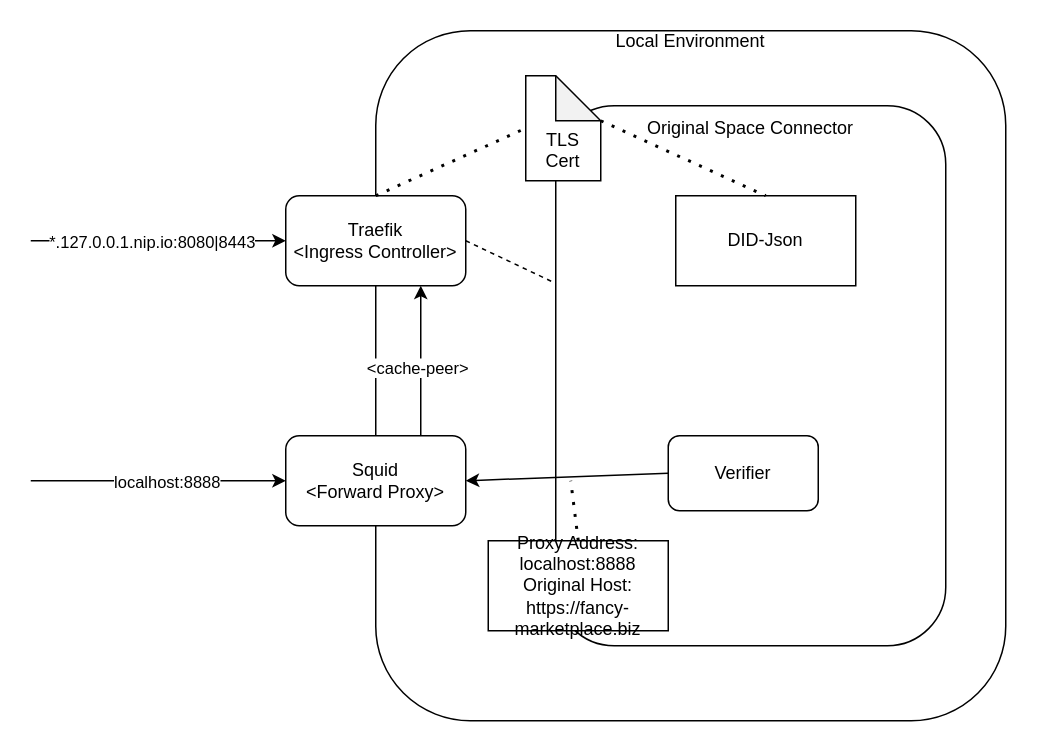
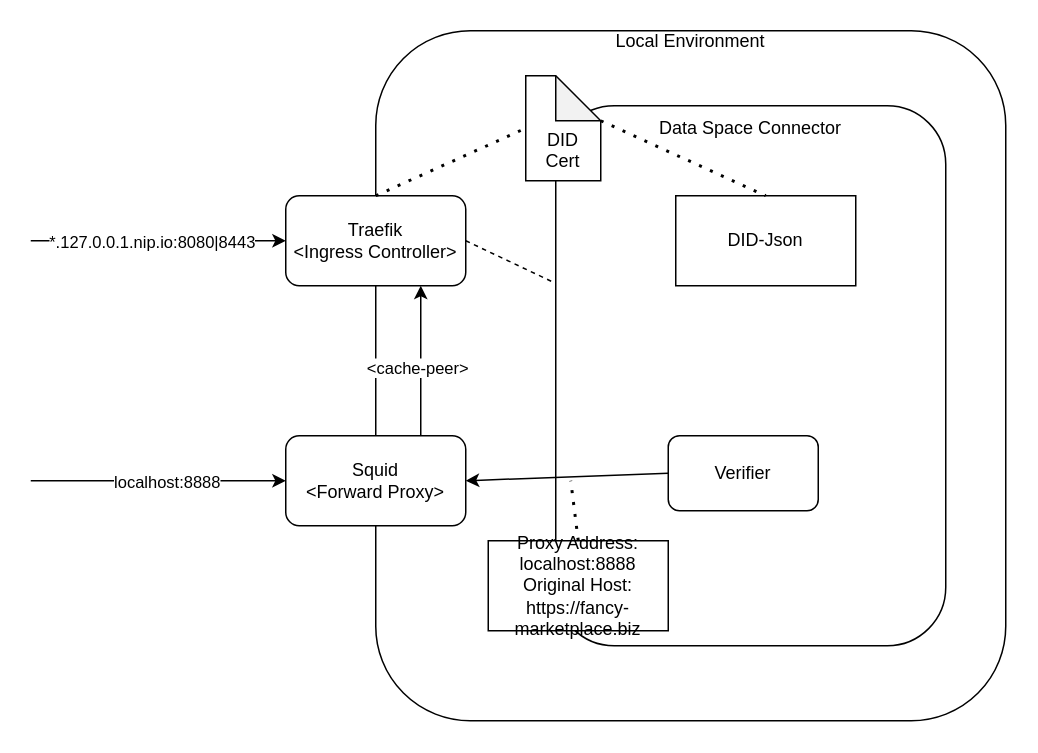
node "TLS Cert": label "TLS Cert" -> "DID Cert"
node "Original Space Connector": label "Original Space Connector" -> "Data Space Connector"
